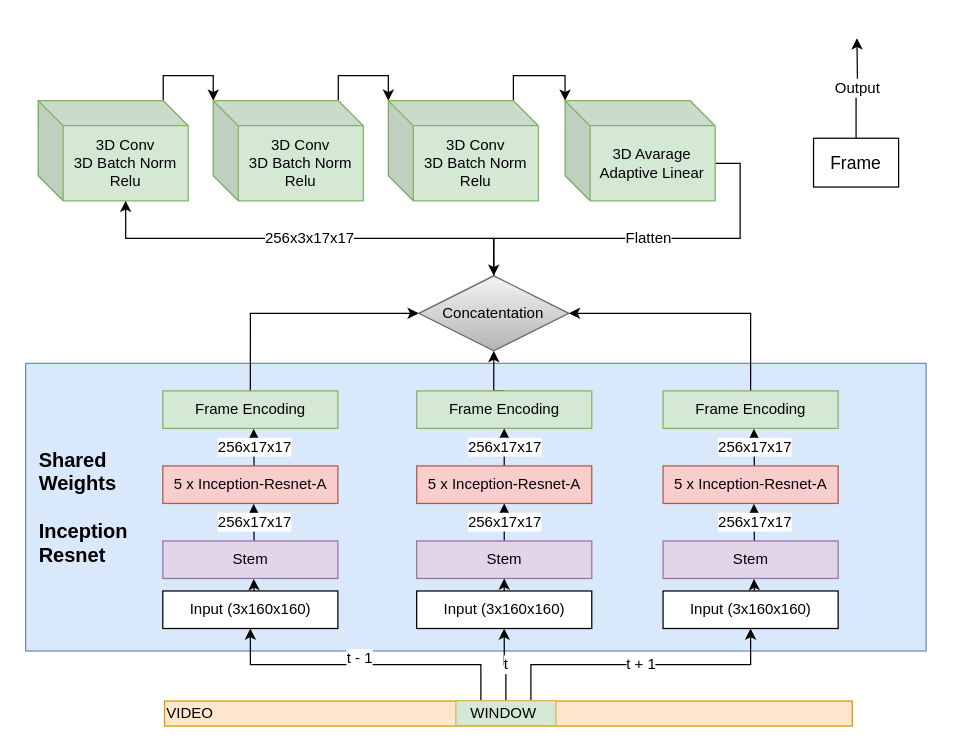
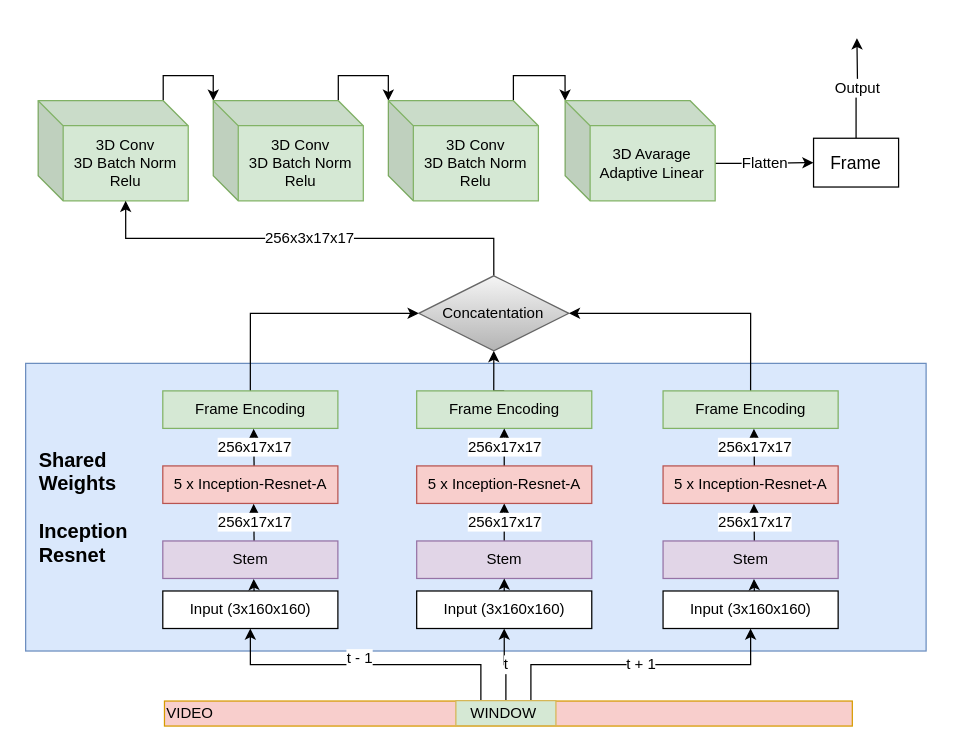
edge "3D Avarage Adaptive Linear" -> "Concatentation": now "3D Avarage Adaptive Linear" -> "Frame"
node "VIDEO": fillcolor #ffe6cc -> #f8cecc
